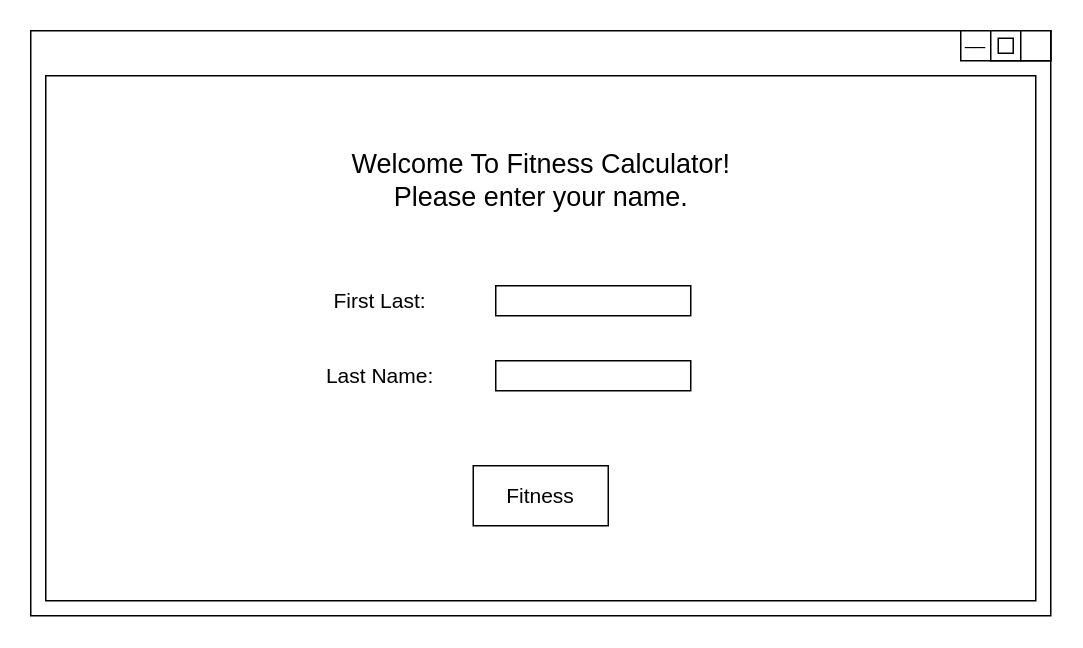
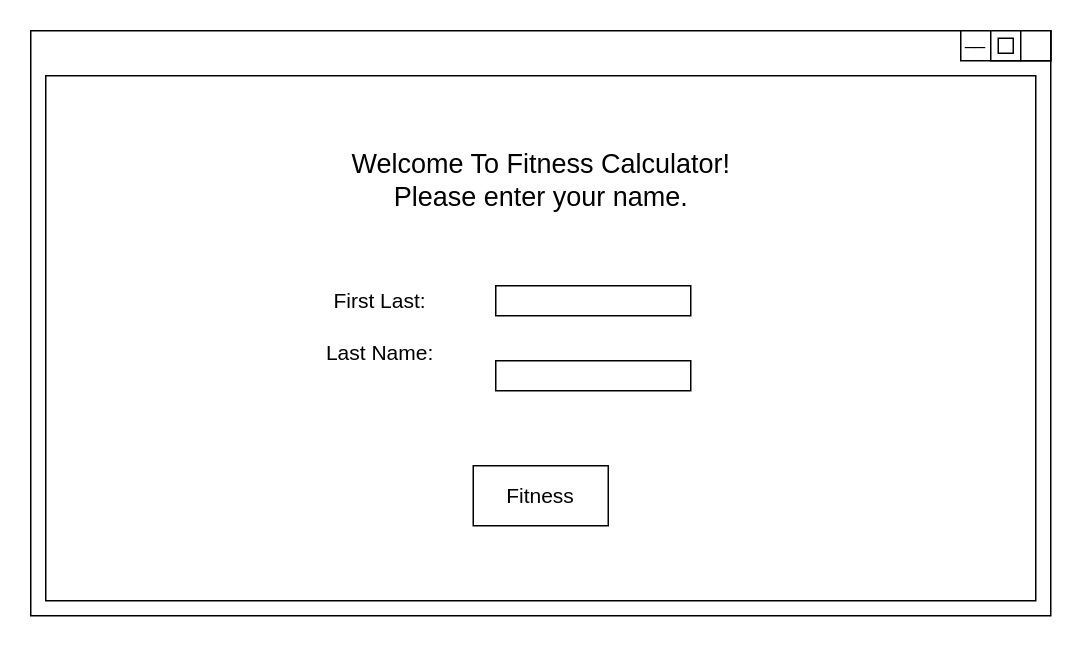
node "Last Name:": moved (383, 376) -> (383, 353)
